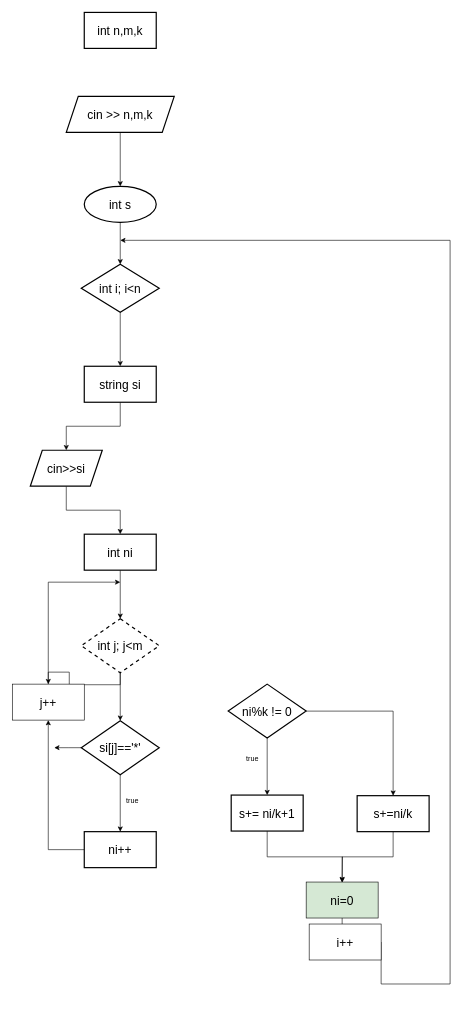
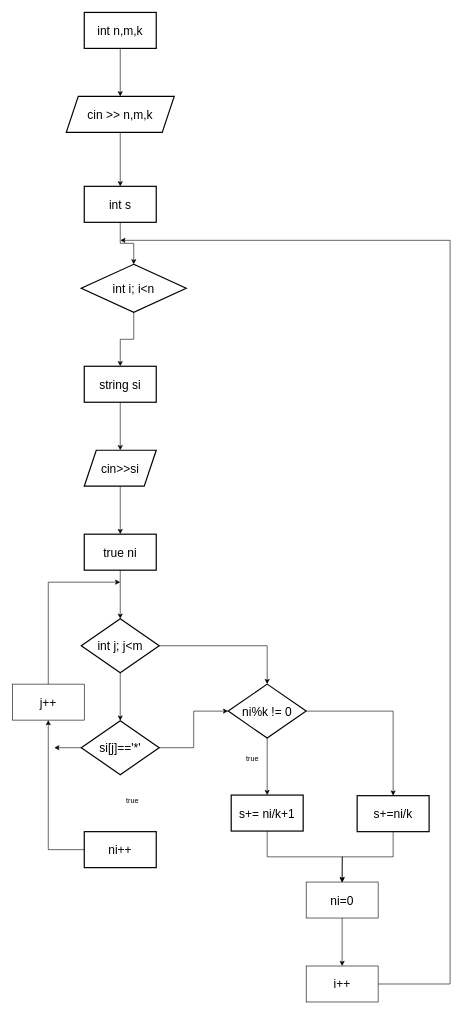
edge "int n,m,k" -> "cin >> n,m,k": added
node "int s": shape ellipse -> rectangle
node "int i; i<n": size 78x48 -> 105x48
node "cin>>si": moved (66, 468) -> (120, 468)
node "int ni": label "int ni" -> "true ni"
node "int j; j<m": style dashed -> solid
edge "int j; j<m" -> "j++": now "int j; j<m" -> "ni%k != 0"
edge "si[j]=='*'" -> "ni++": now "si[j]=='*'" -> "ni%k != 0"
node "ni=0": fillcolor #d5e8d4 -> #ffffff
node "i++": moved (345, 942) -> (342, 984)
